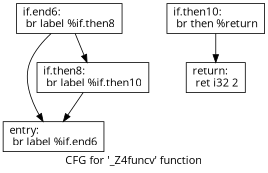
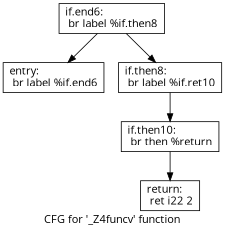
node "if.then8:": text "br label %if.then10" -> "br label %if.ret10"
node "return:": text "ret i32 2" -> "ret i22 2"
edge "if.then8:" -> "entry:": now "if.then8:" -> "if.then10:"
